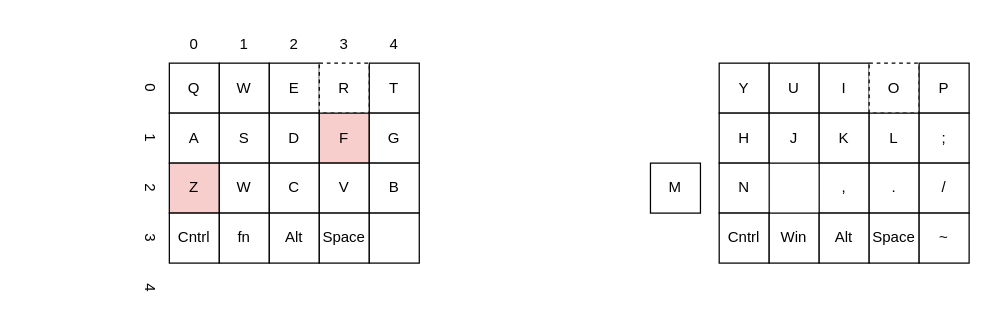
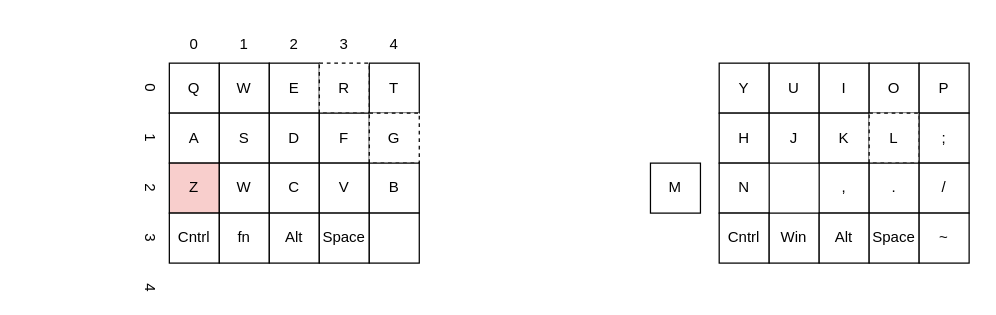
node "O": style dashed -> solid
node "F": fillcolor #f8cecc -> #ffffff
node "G": style solid -> dashed
node "L": style solid -> dashed
